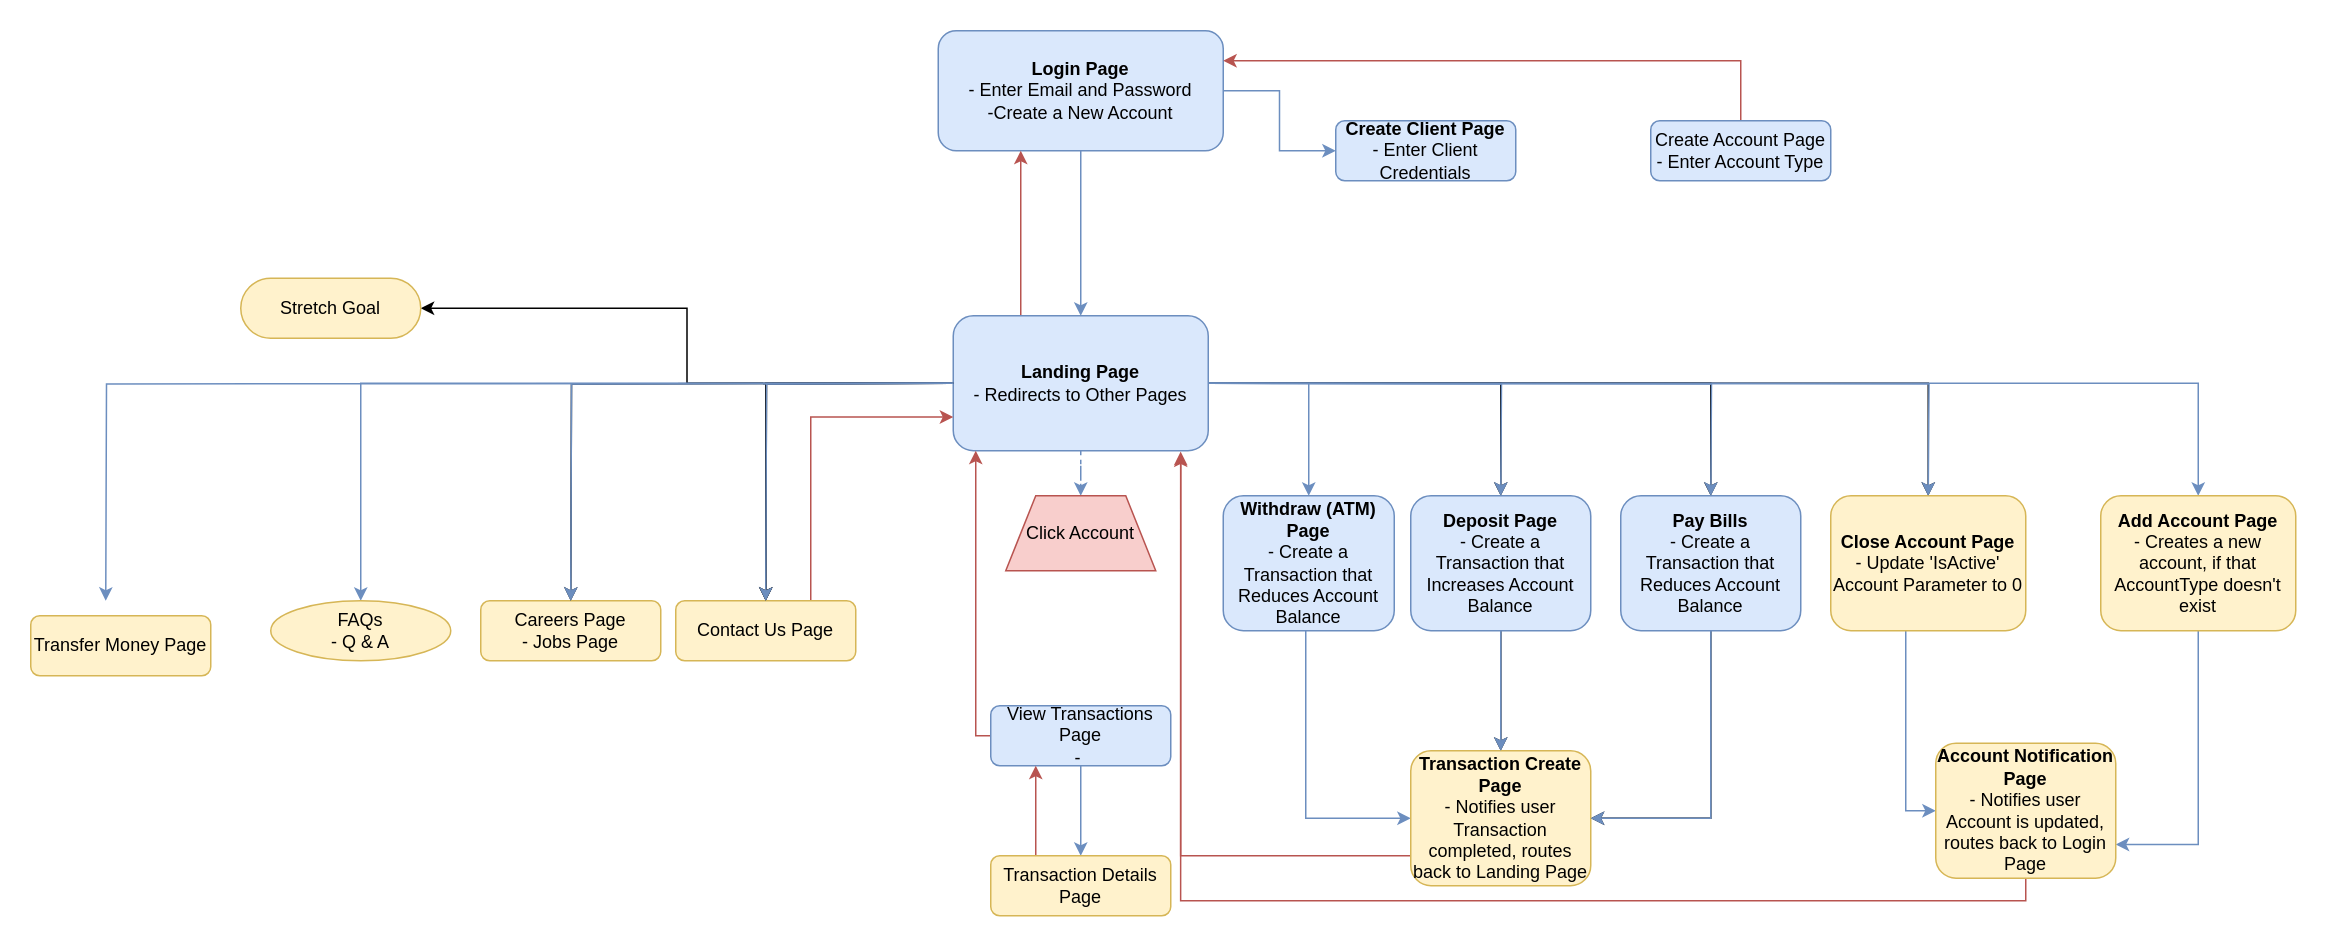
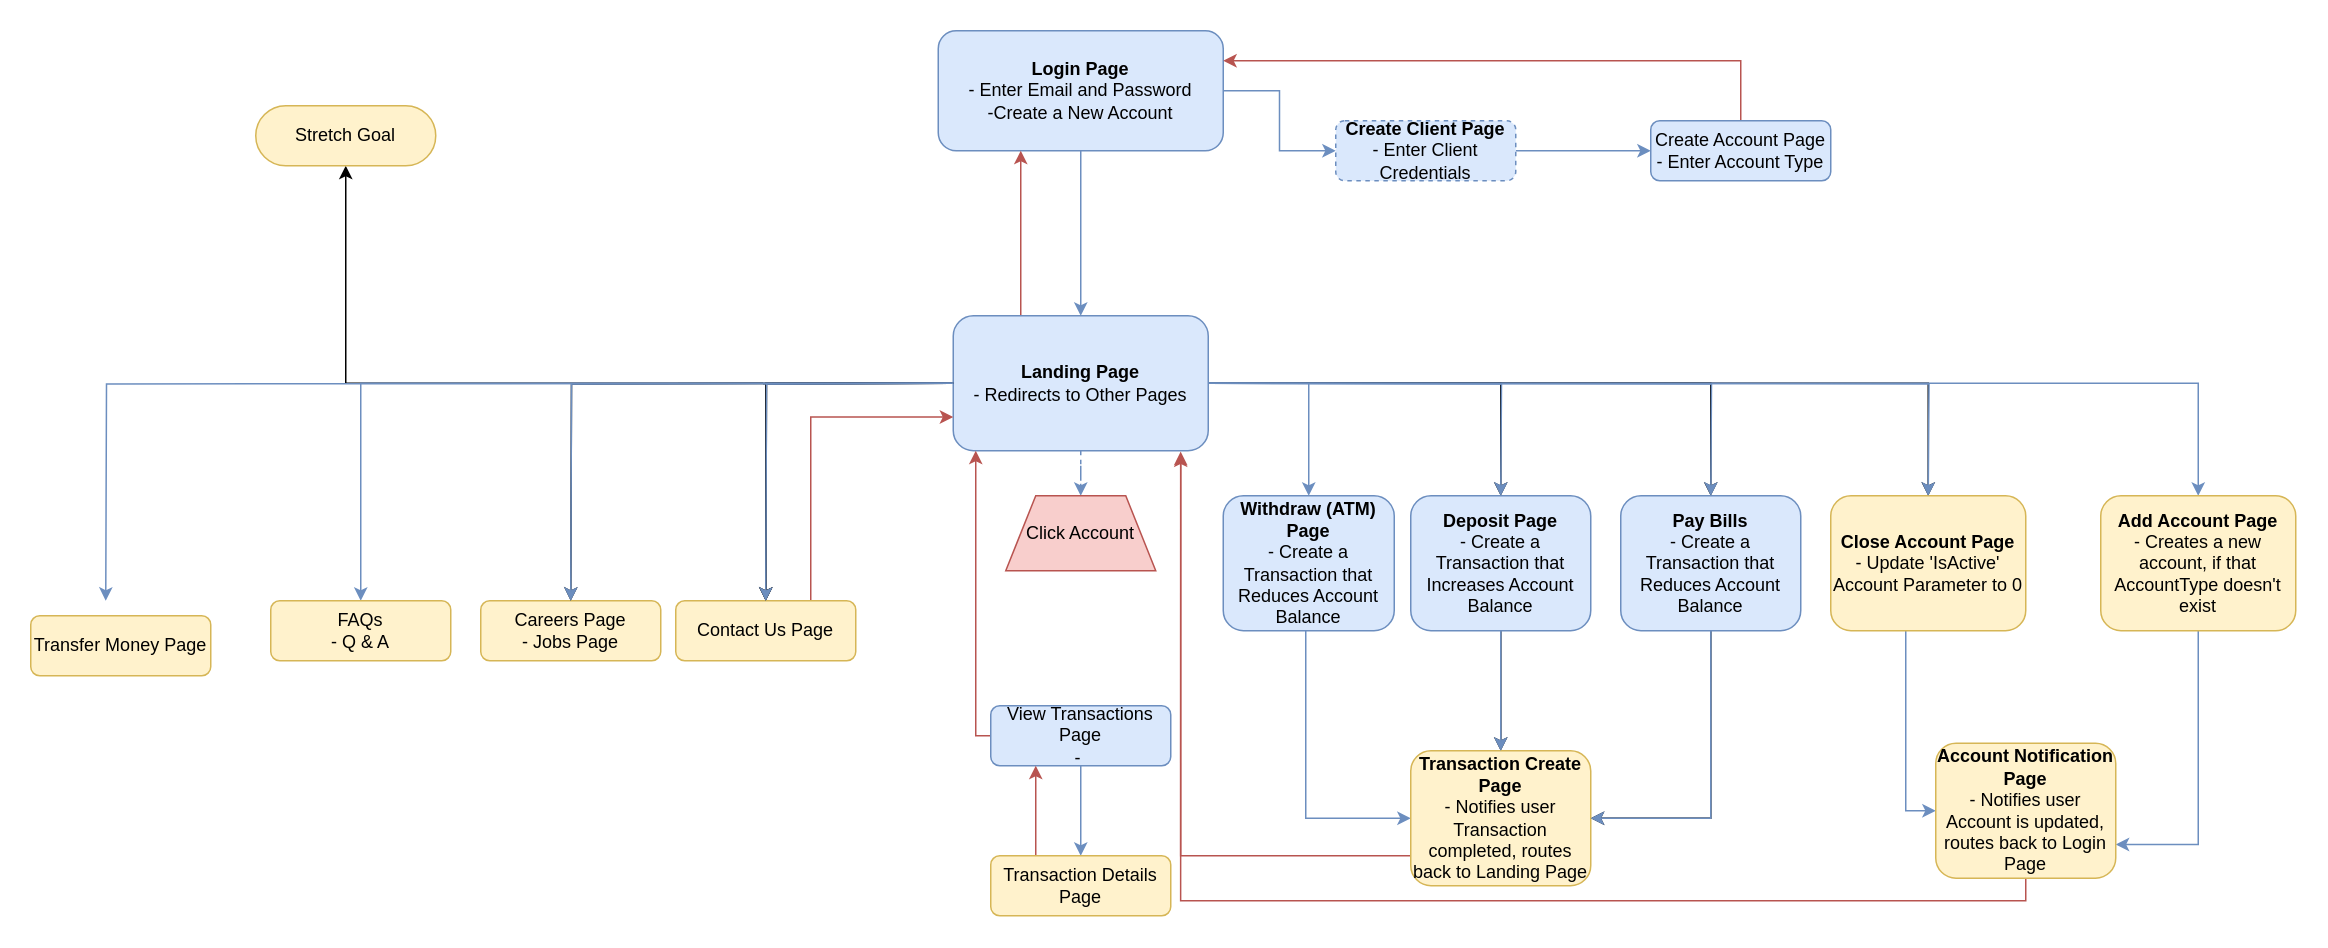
node "Create Client Page - Enter Client Credentials": style solid -> dashed
edge "Create Client Page - Enter Client Credentials" -> "Create Account Page - Enter Account Type": added
node "Stretch Goal": moved (331, 308) -> (346, 136)
node "FAQs - Q & A": shape ellipse -> rounded rectangle
